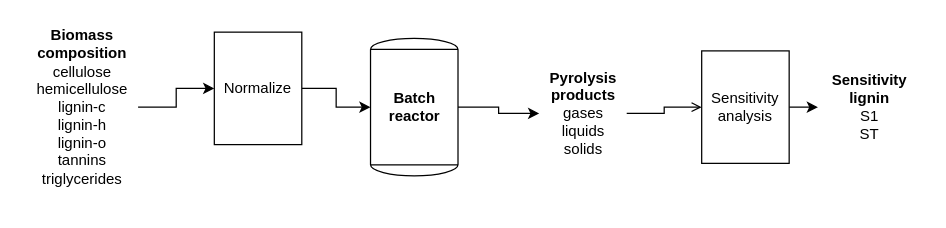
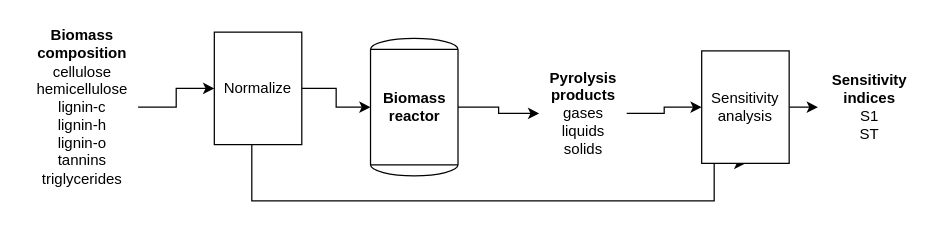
node "Batch reactor": label "Batch reactor" -> "Biomass reactor"
edge "Pyrolysis products gases liquids solids" -> "Sensitivity analysis": arrowhead open -> classic
node "Sensitivity lignin S1 ST": label "Sensitivity lignin S1 ST" -> "Sensitivity indices S1 ST"
edge "Normalize" -> "Sensitivity analysis": added
